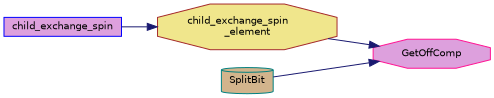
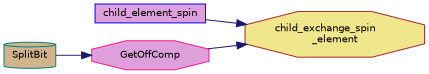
node "child_exchange_spin": label "child_exchange_spin" -> "child_element_spin"
edge "child_exchange_spin _element" -> "GetOffComp": reversed
